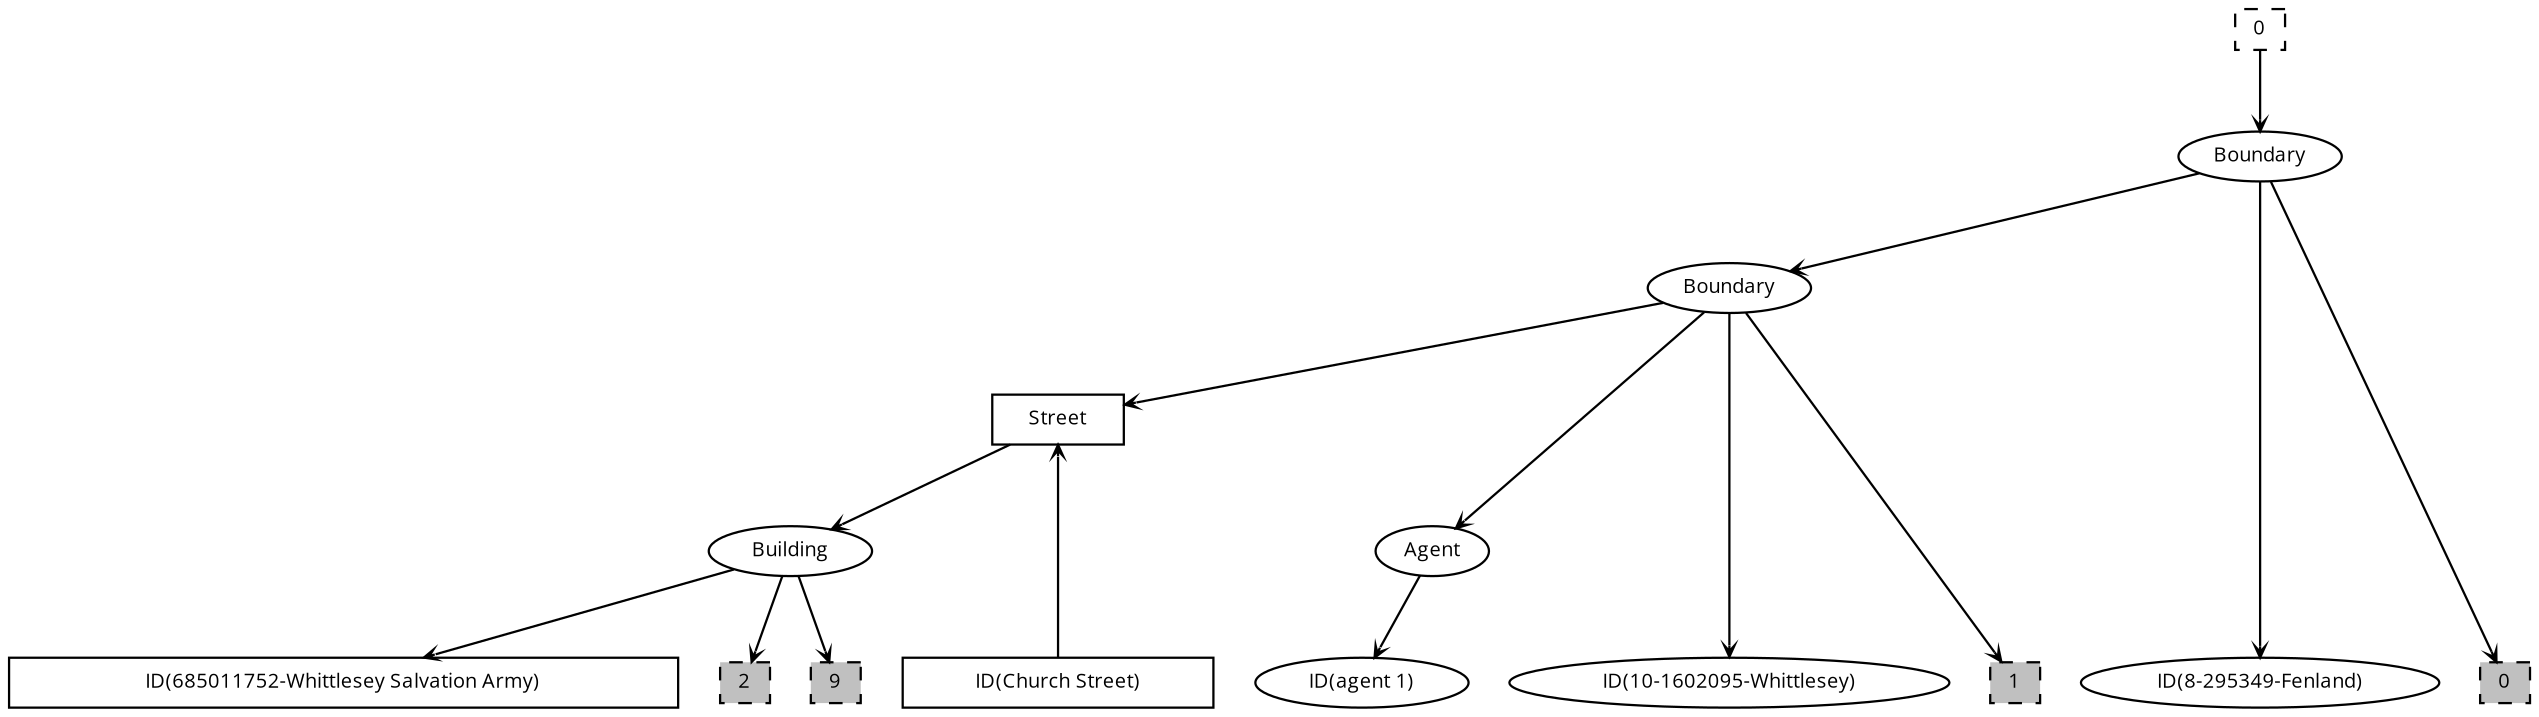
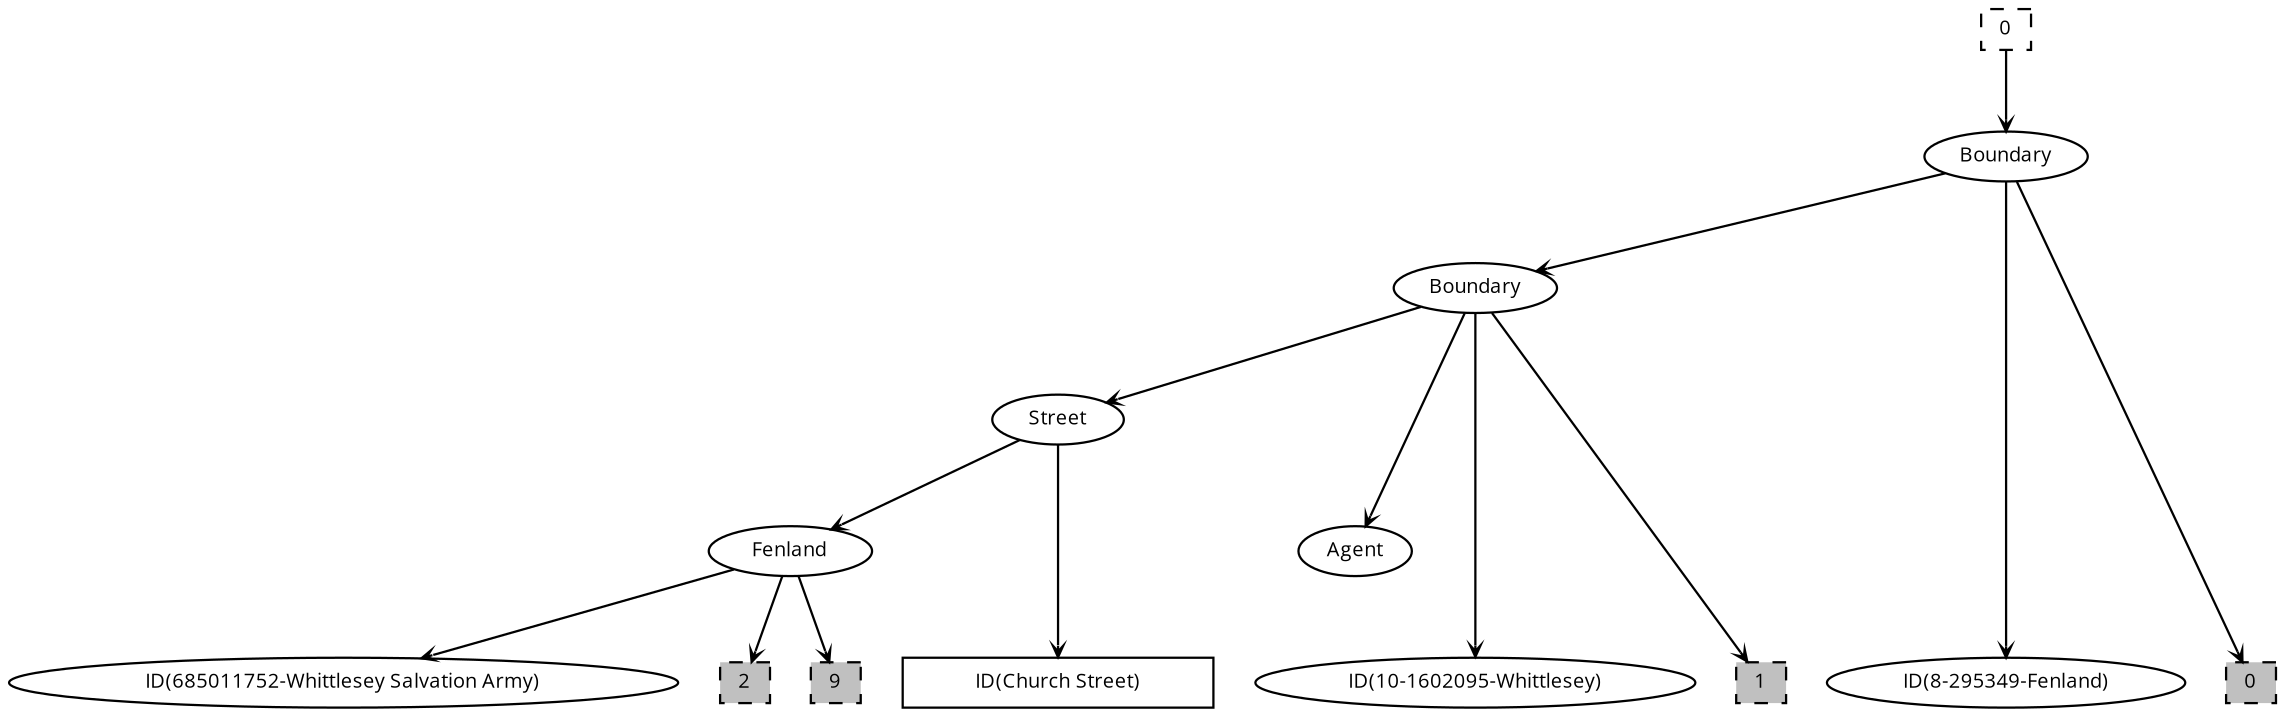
node "Street": shape box -> ellipse
node "Building": label "Building" -> "Fenland"
edge "ID(Church Street)" -> "Street": reversed
node "ID(685011752-Whittlesey Salvation Army)": shape box -> ellipse
node "ID(agent 1)": removed
